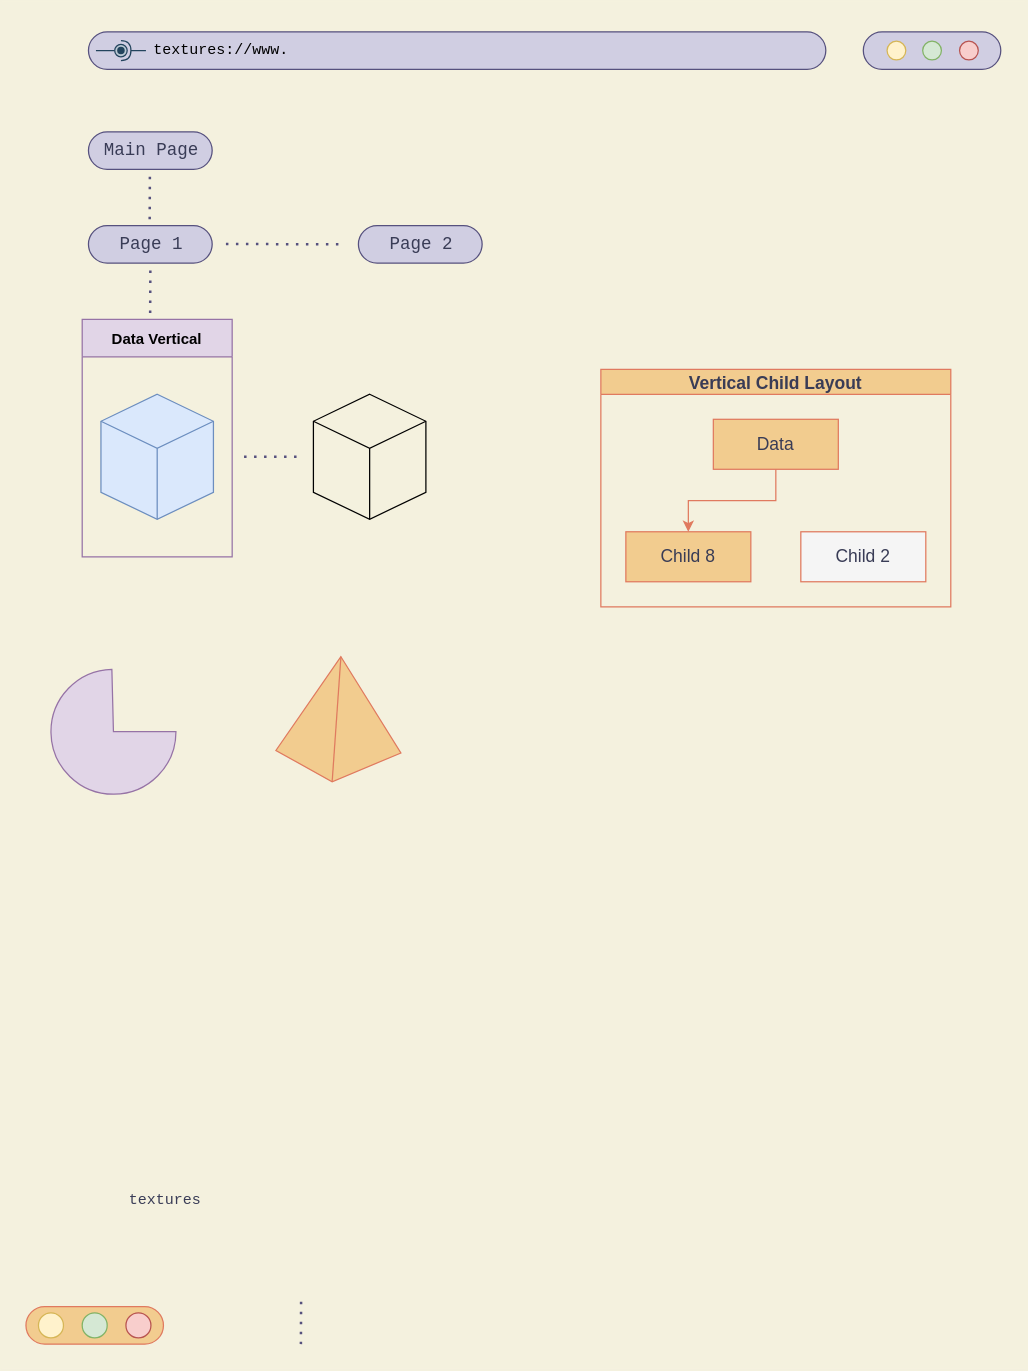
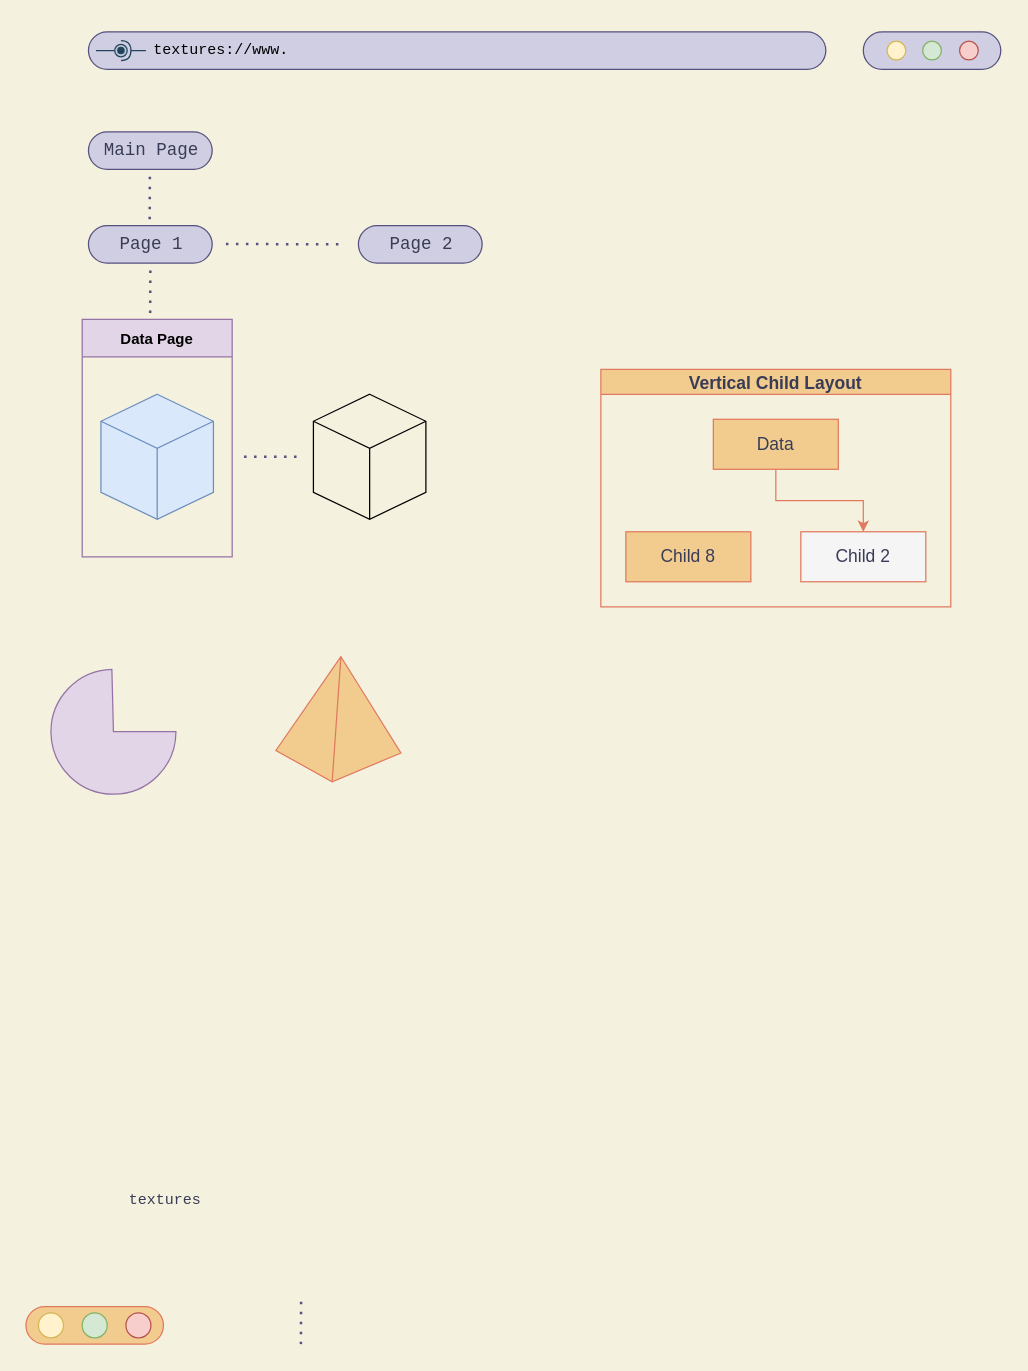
node "Data Vertical": label "Data Vertical" -> "Data Page"
edge "Data" -> "Child 8": removed
edge "Data" -> "Child 2": added
